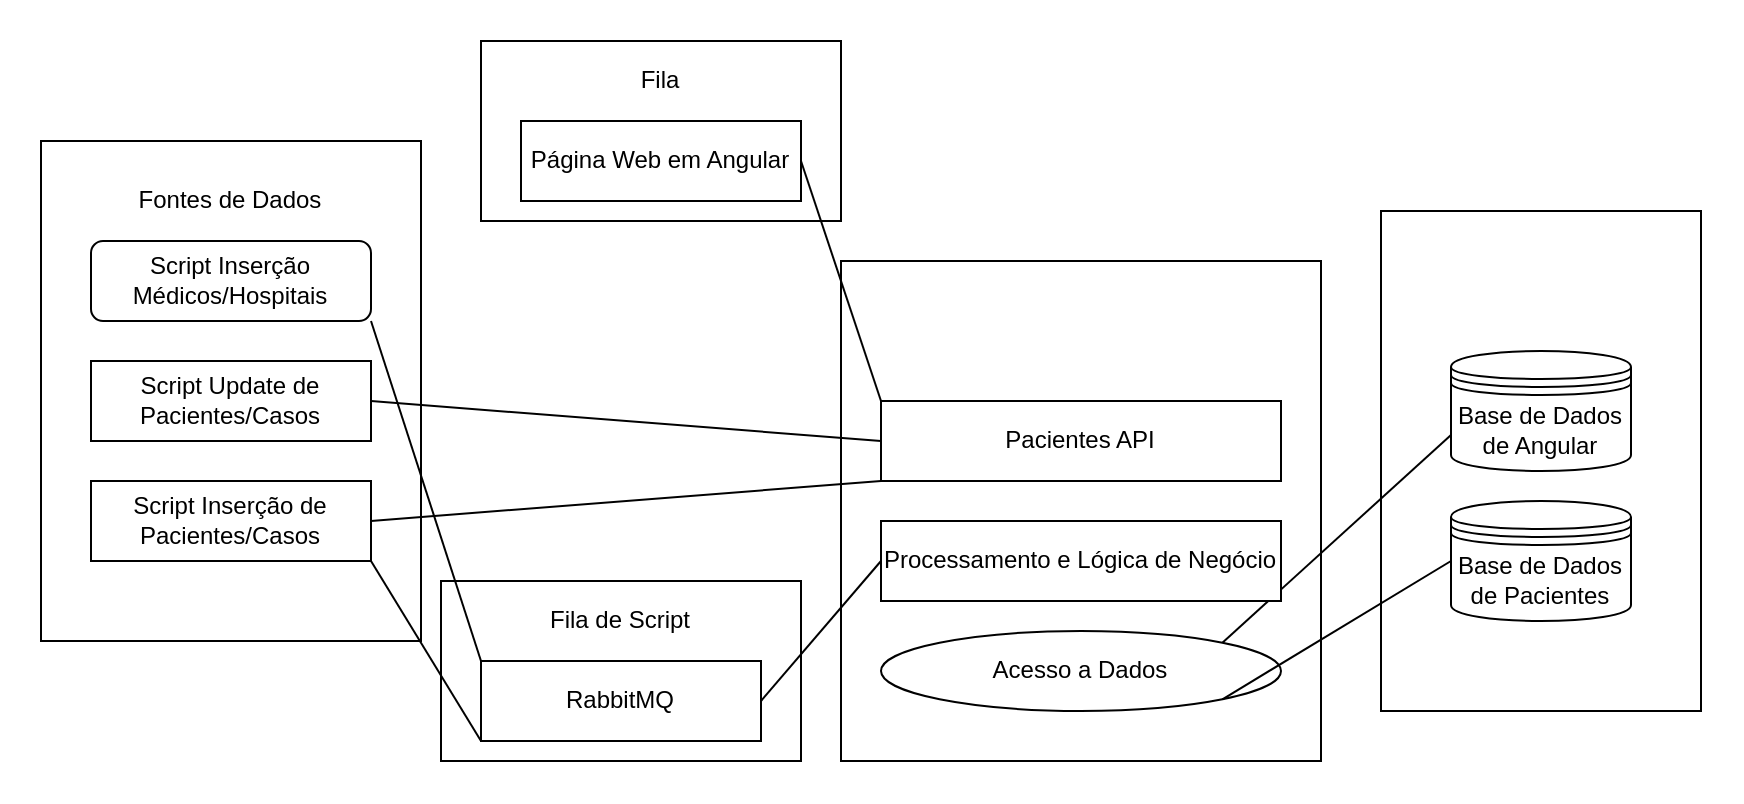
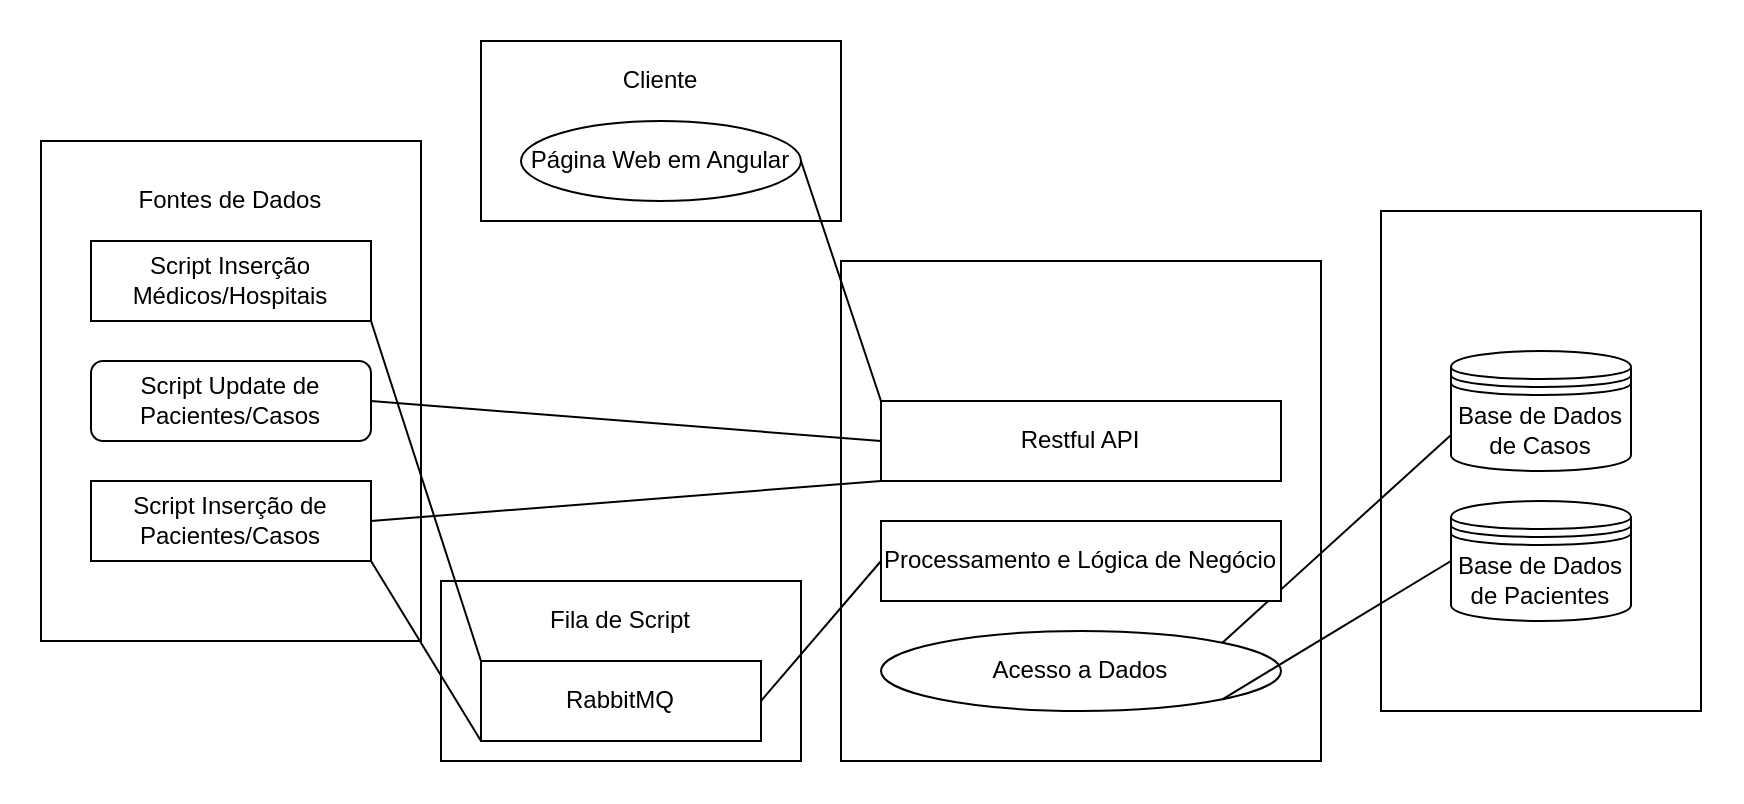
node "Fila": label "Fila" -> "Cliente"
node "Página Web em Angular": shape rectangle -> ellipse
node "Script Inserção Médicos/Hospitais": shape rounded rectangle -> rectangle
node "Script Update de Pacientes/Casos": shape rectangle -> rounded rectangle
node "Base de Dados de Angular": label "Base de Dados de Angular" -> "Base de Dados de Casos"
node "Pacientes API": label "Pacientes API" -> "Restful API"
